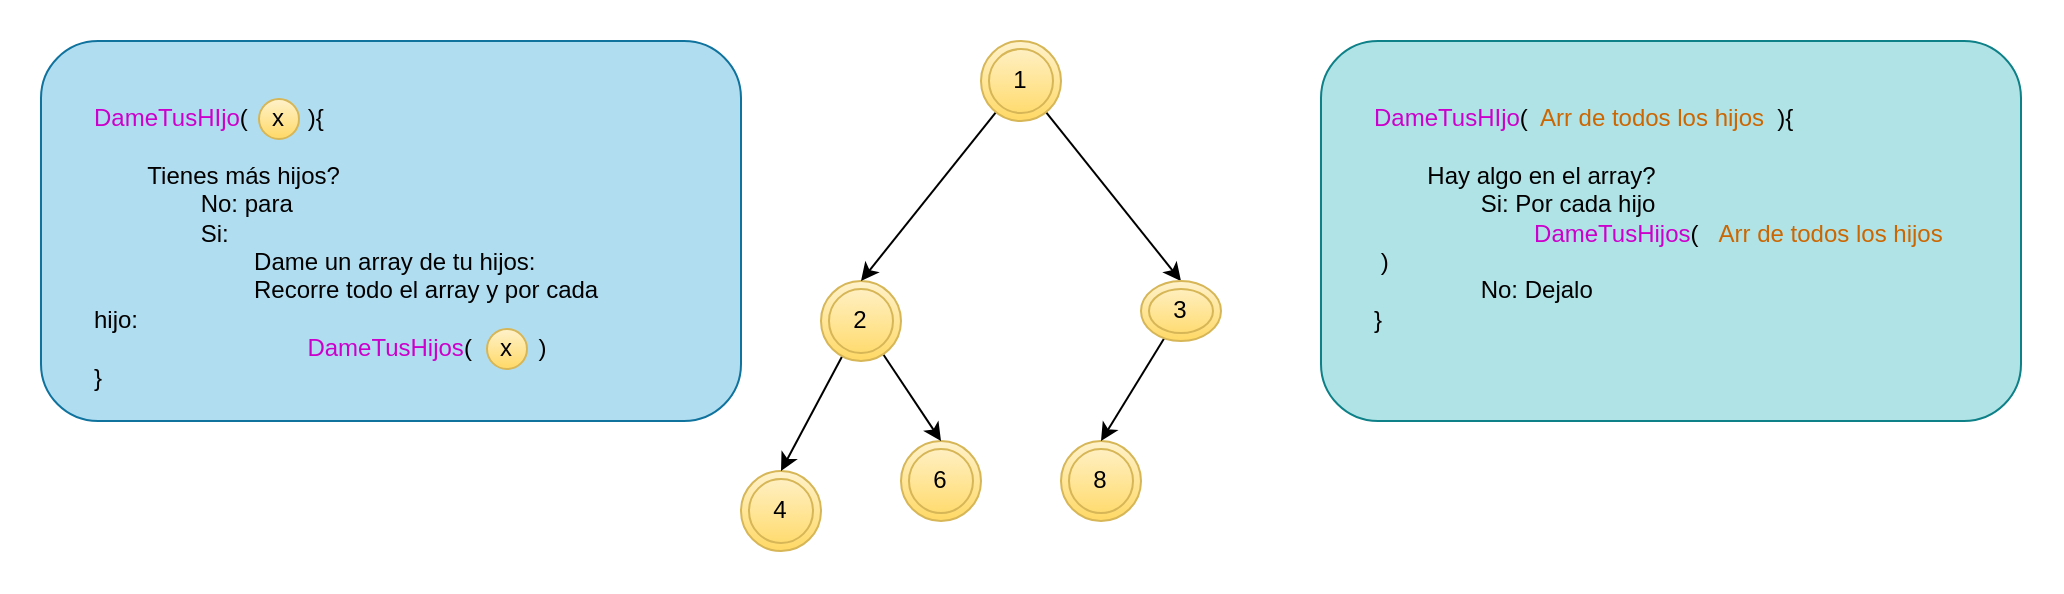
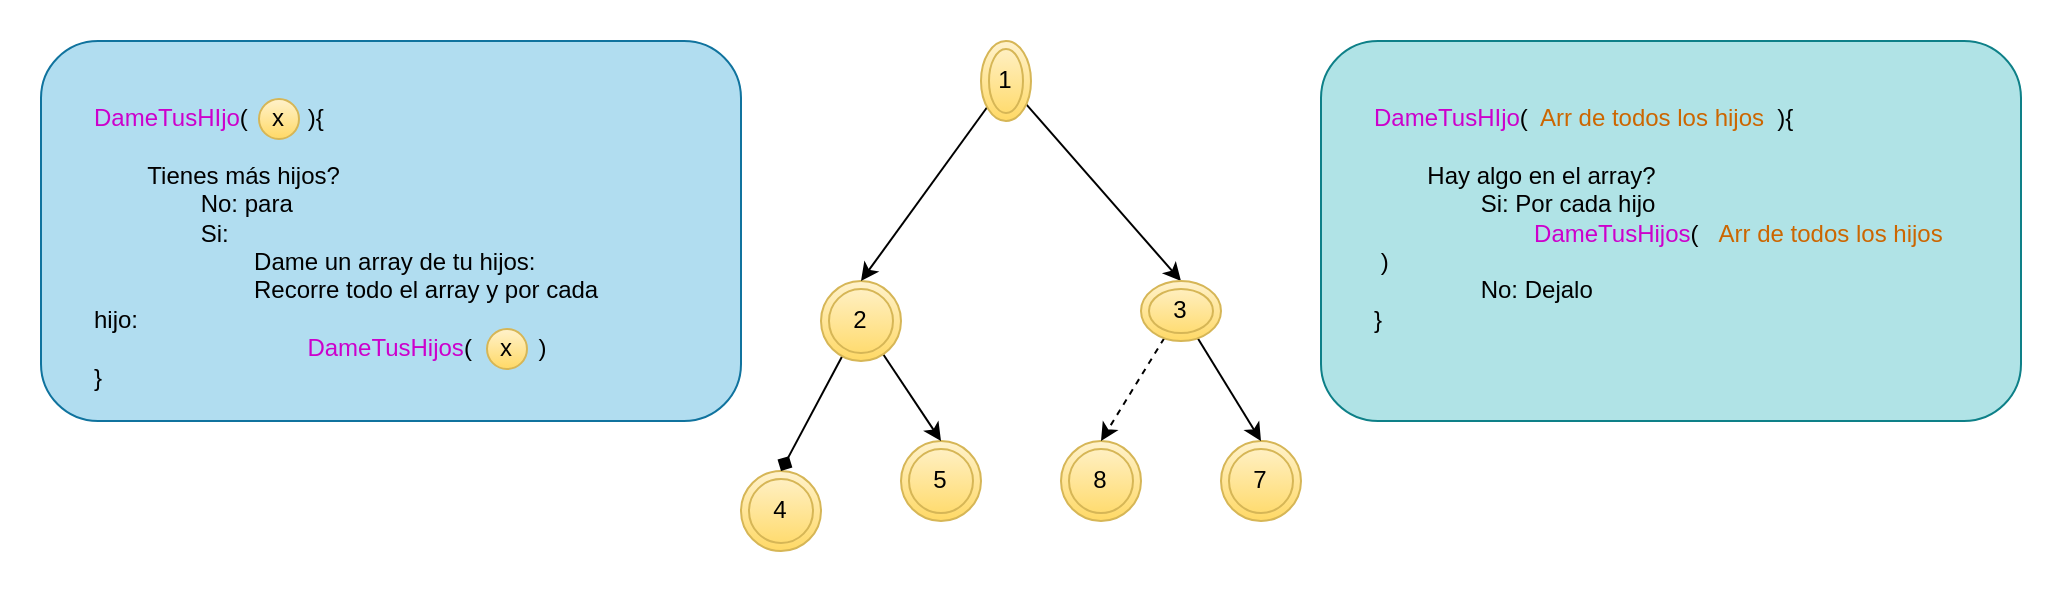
node "1": size 80x80 -> 50x80
edge "3" -> "7": added
edge "3" -> "8": style solid -> dashed
edge "2" -> "4": arrowhead classic -> diamond
node "6": label "6" -> "5"
node "7": added
